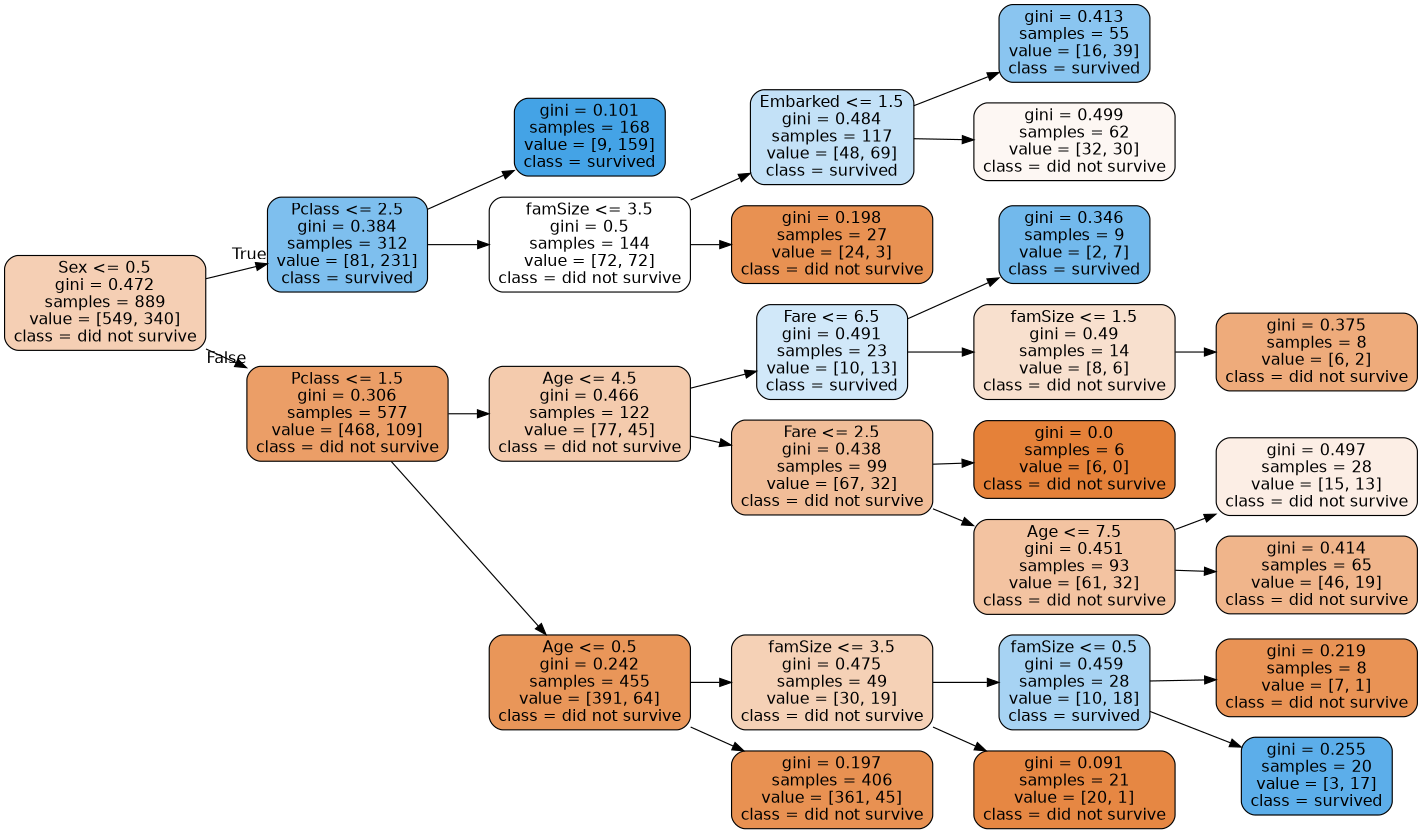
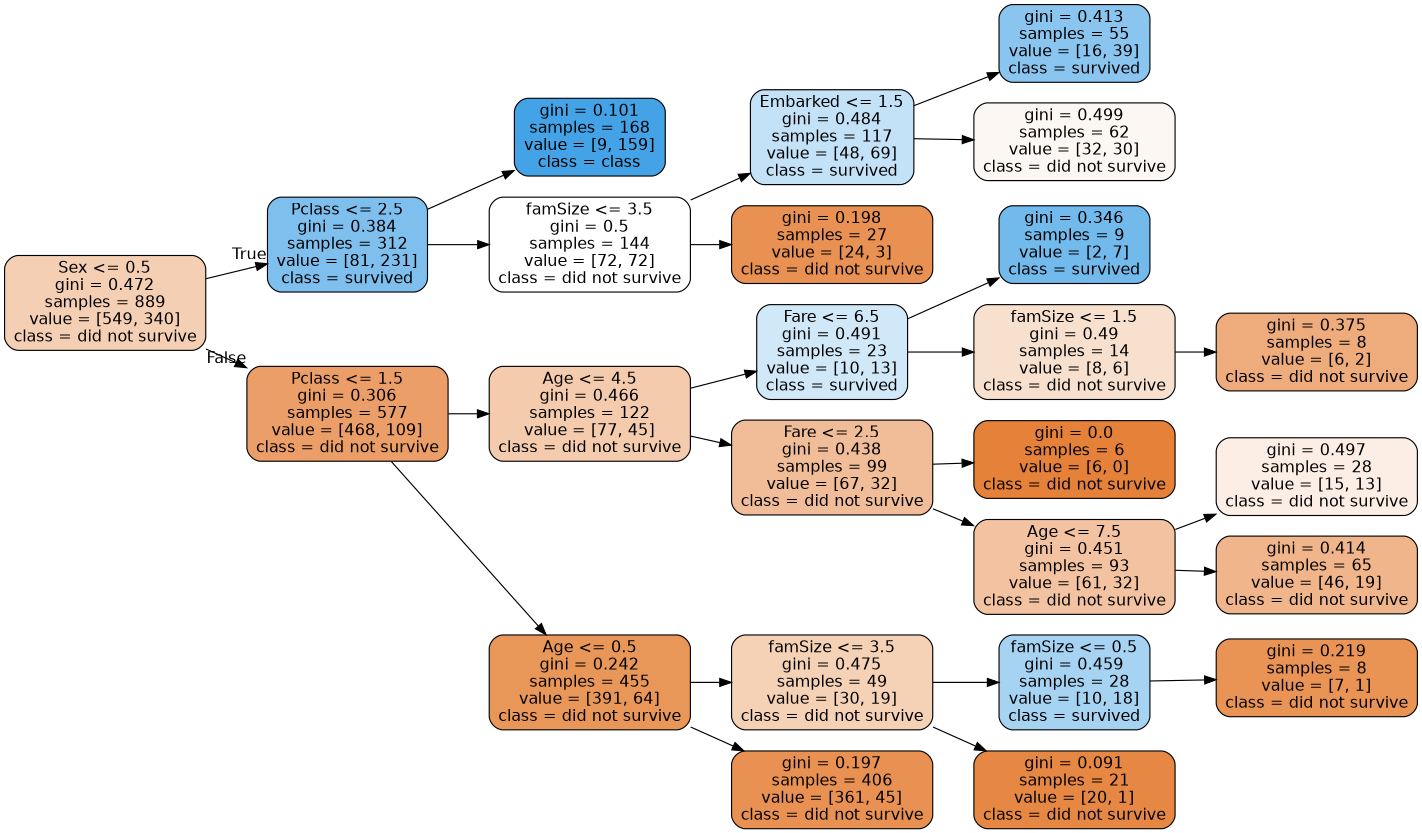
node "gini = 0.101 samples = 168 value = [9, 159] class = survived": label "gini = 0.101 samples = 168 value = [9, 159] class = survived" -> "gini = 0.101 samples = 168 value = [9, 159] class = class"
node "gini = 0.255 samples = 20 value = [3, 17] class = survived": removed
